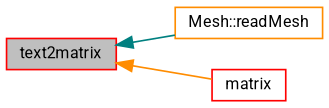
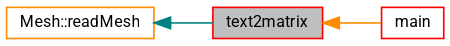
edge "Mesh::readMesh" -> "text2matrix": reversed
node "matrix": label "matrix" -> "main"
